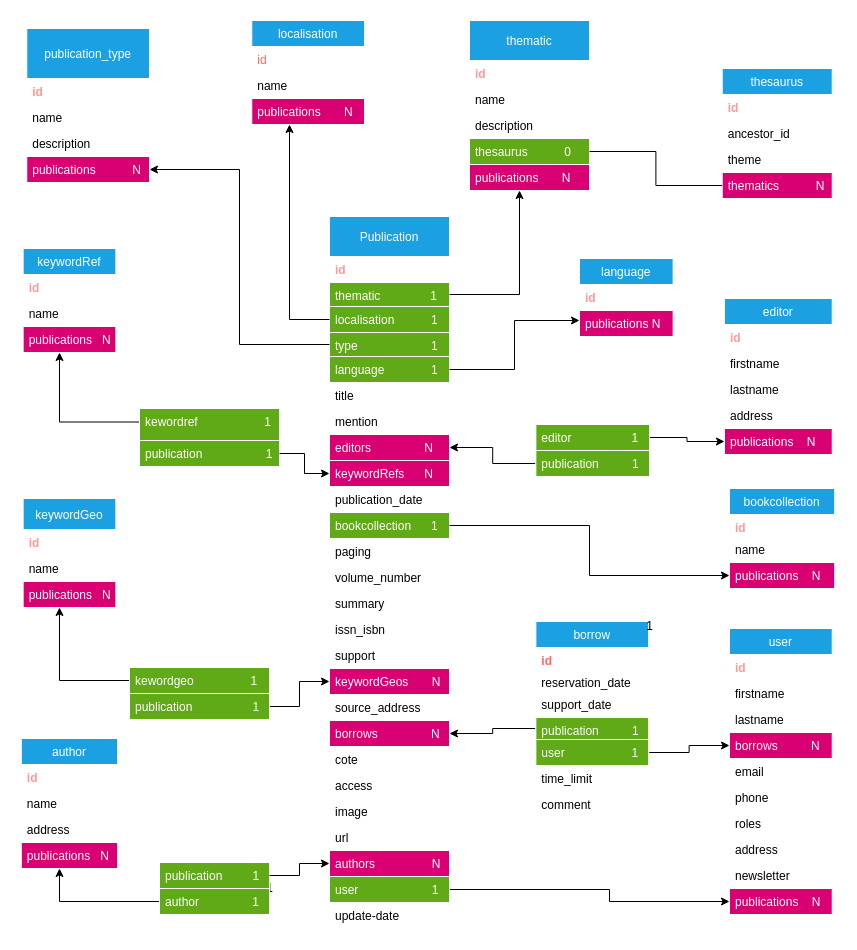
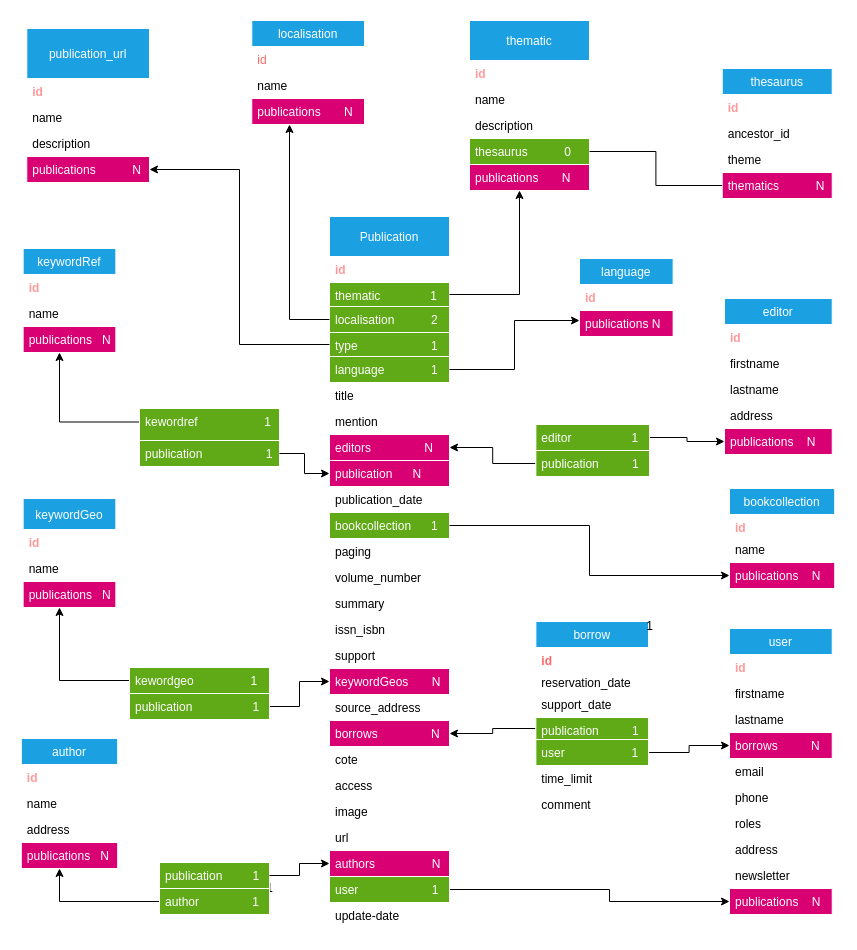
node "publication_type": label "publication_type" -> "publication_url"
node "localisation 1": label "localisation 1" -> "localisation 2"
node "keywordRefs N": label "keywordRefs N" -> "publication N"
